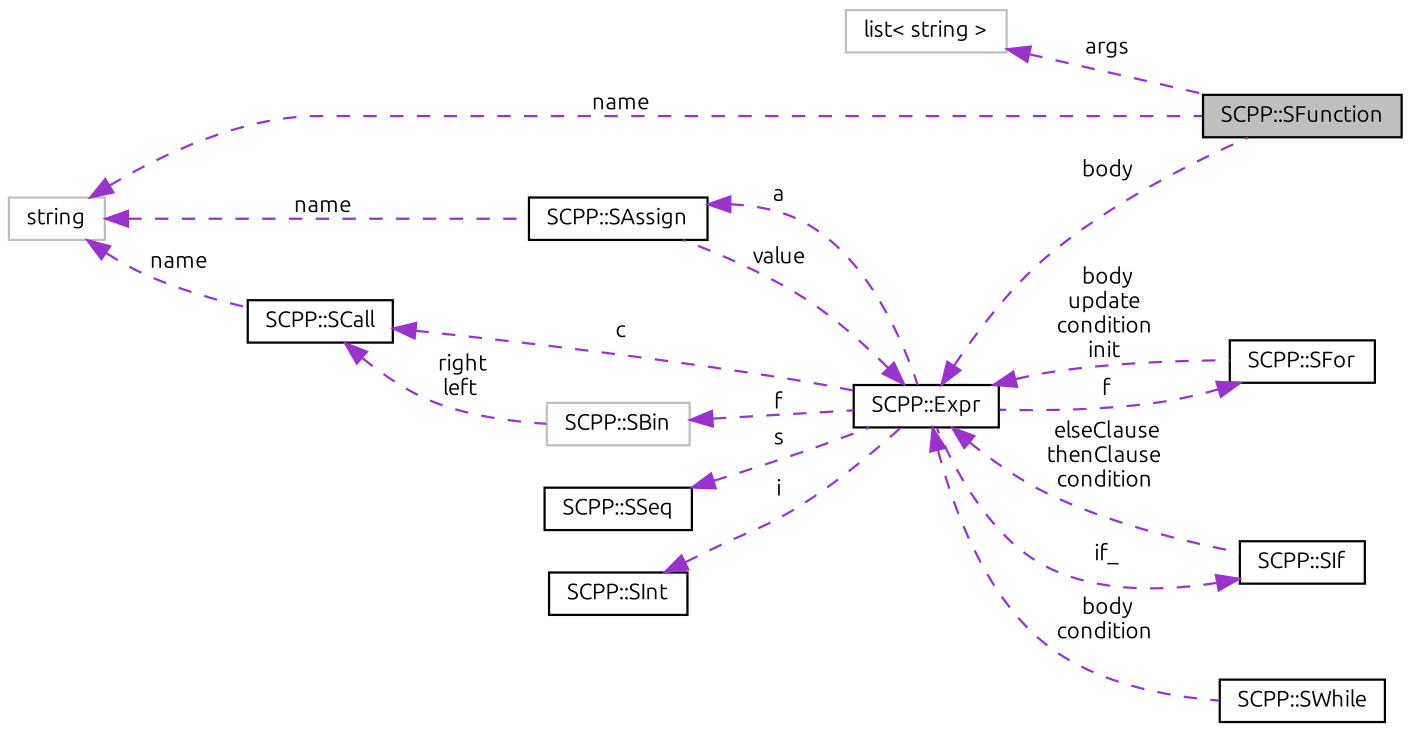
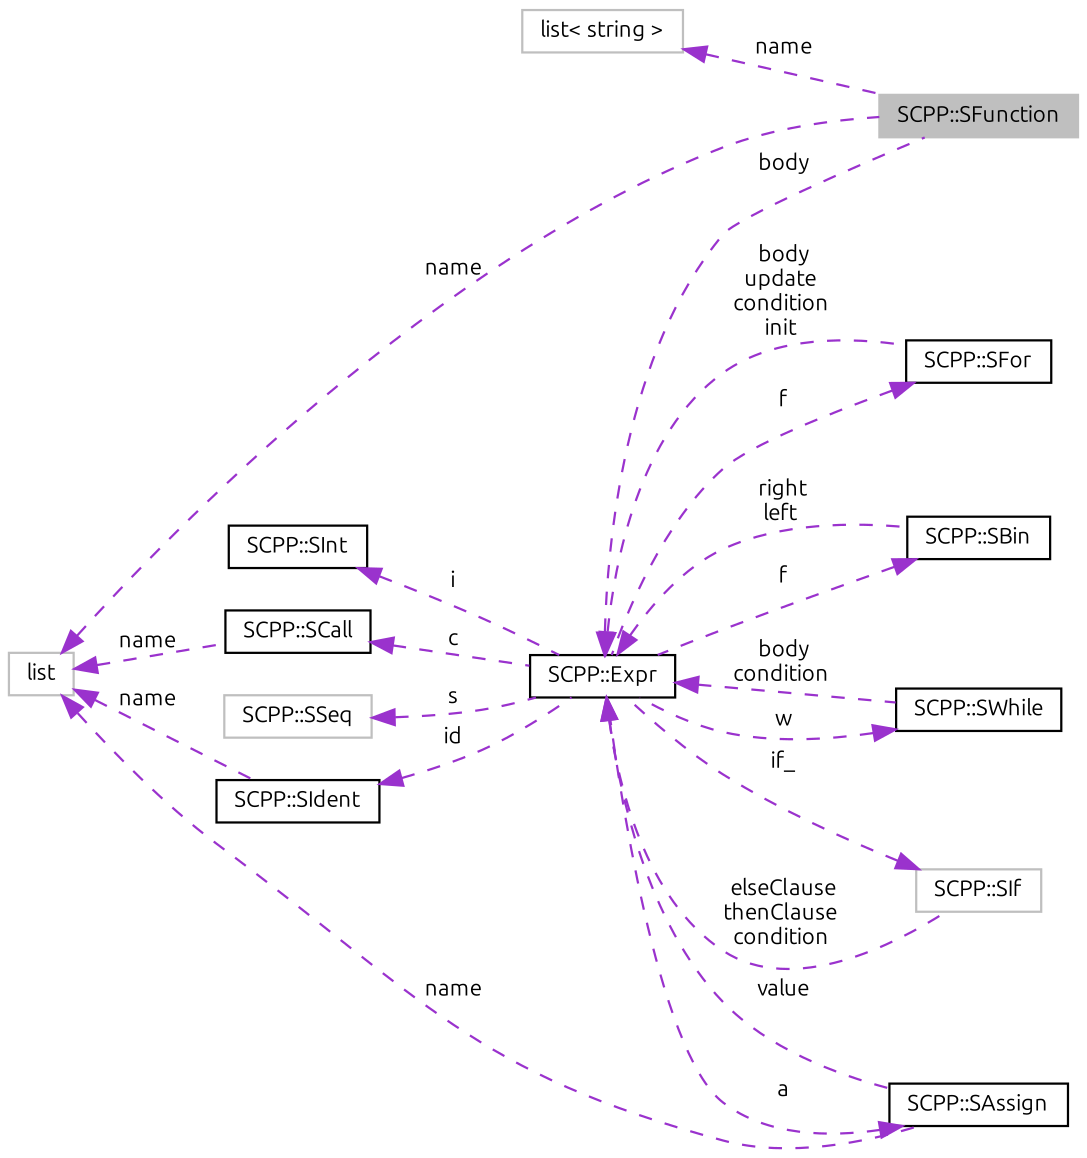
edge "SCPP::SFunction" -> "list< string >": label " args" -> " name"
node "SCPP::SFunction": color black -> grey75
node "string": label "string" -> "list"
edge "SCPP::SBin" -> "SCPP::SCall": now "SCPP::SBin" -> "SCPP::Expr"
node "SCPP::SBin": color grey75 -> black
node "SCPP::SSeq": color black -> grey75
node "SCPP::SIf": color black -> grey75
edge "SCPP::Expr" -> "SCPP::SWhile": added, label "w"
node "SCPP::SIdent": added
